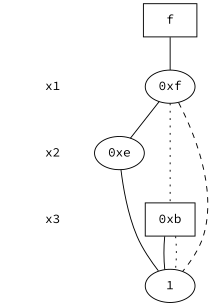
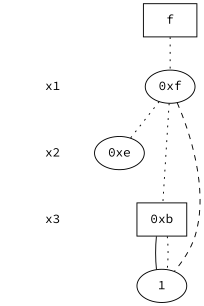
edge "f" -- "0xf": style solid -> dotted
edge "0xf" -- "0xe": style solid -> dotted
edge "0xe" -- "1": removed
